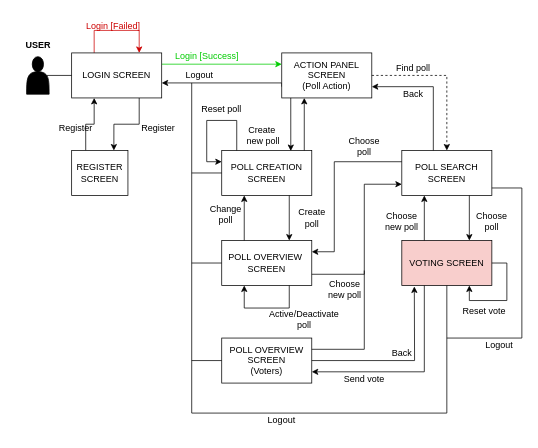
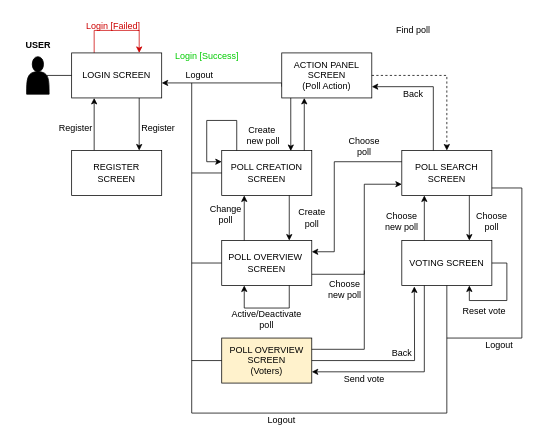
edge "LOGIN SCREEN" -> "ACTION PANEL SCREEN (Poll Action)": removed
node "Find poll": moved (413, 68) -> (413, 30)
node "Reset poll": removed
node "REGISTER SCREEN": size 56x45 -> 90x45
node "VOTING SCREEN": fillcolor #f8cecc -> #ffffff
node "Active/Deactivate poll": moved (304, 319) -> (267, 319)
node "POLL OVERVIEW SCREEN (Voters)": fillcolor #ffffff -> #fff2cc
